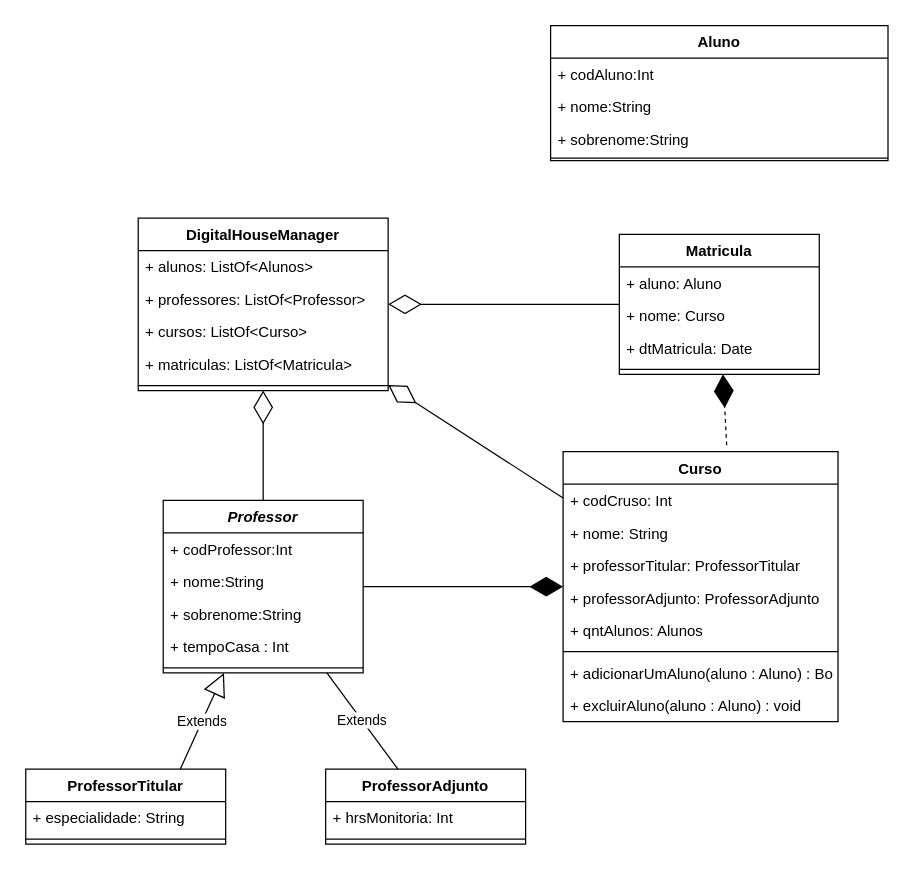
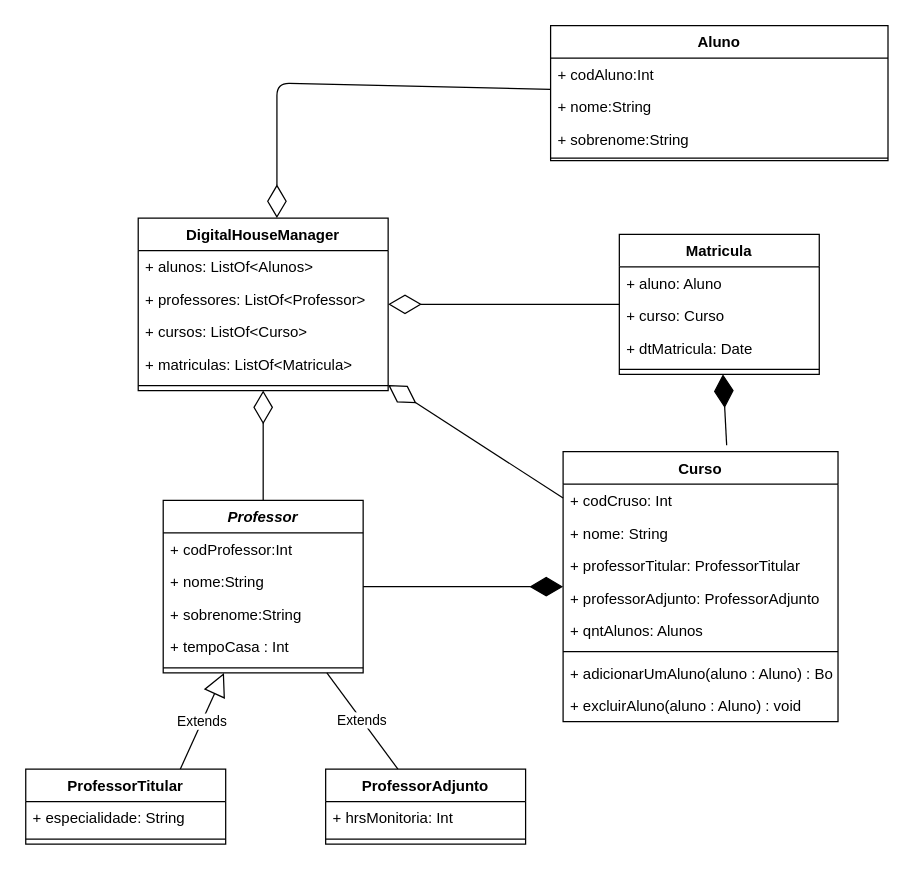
edge "Aluno" -> "DigitalHouseManager": added
node "+ nome: Curso": label "+ nome: Curso" -> "+ curso: Curso"
edge "Curso" -> "Matricula": style dashed -> solid
